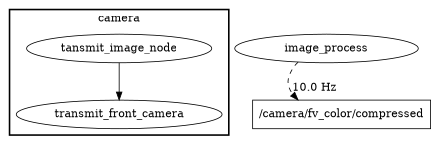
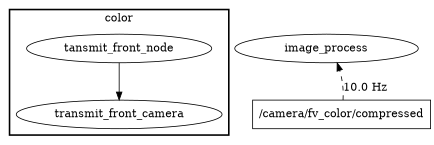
cluster "camera": label "camera" -> "color"
node "tansmit_image_node": label "tansmit_image_node" -> "tansmit_front_node"
edge "image_process" -> "/camera/fv_color/compressed": reversed
